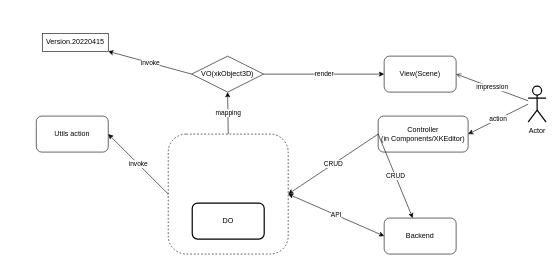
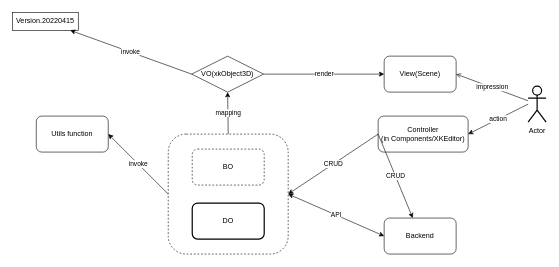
node "Version.20220415": moved (75, 42) -> (45, 21)
node "Utils action": label "Utils action" -> "Utils function"
node "BO": added
